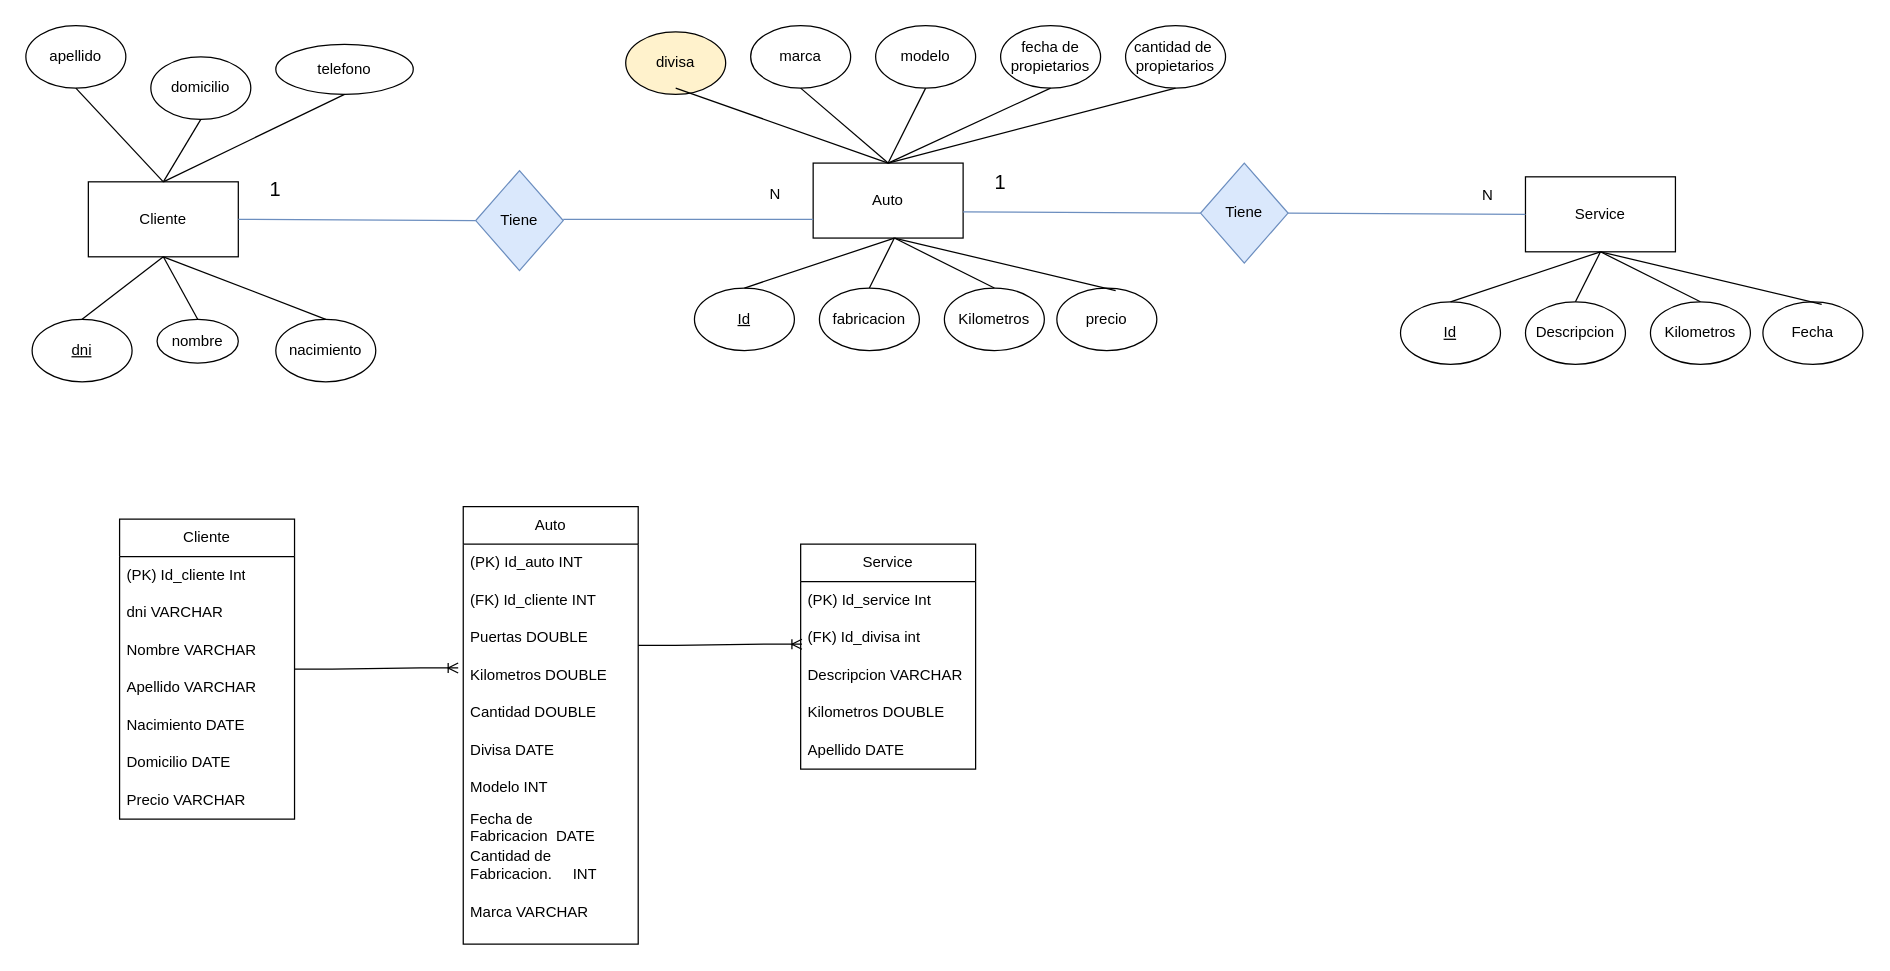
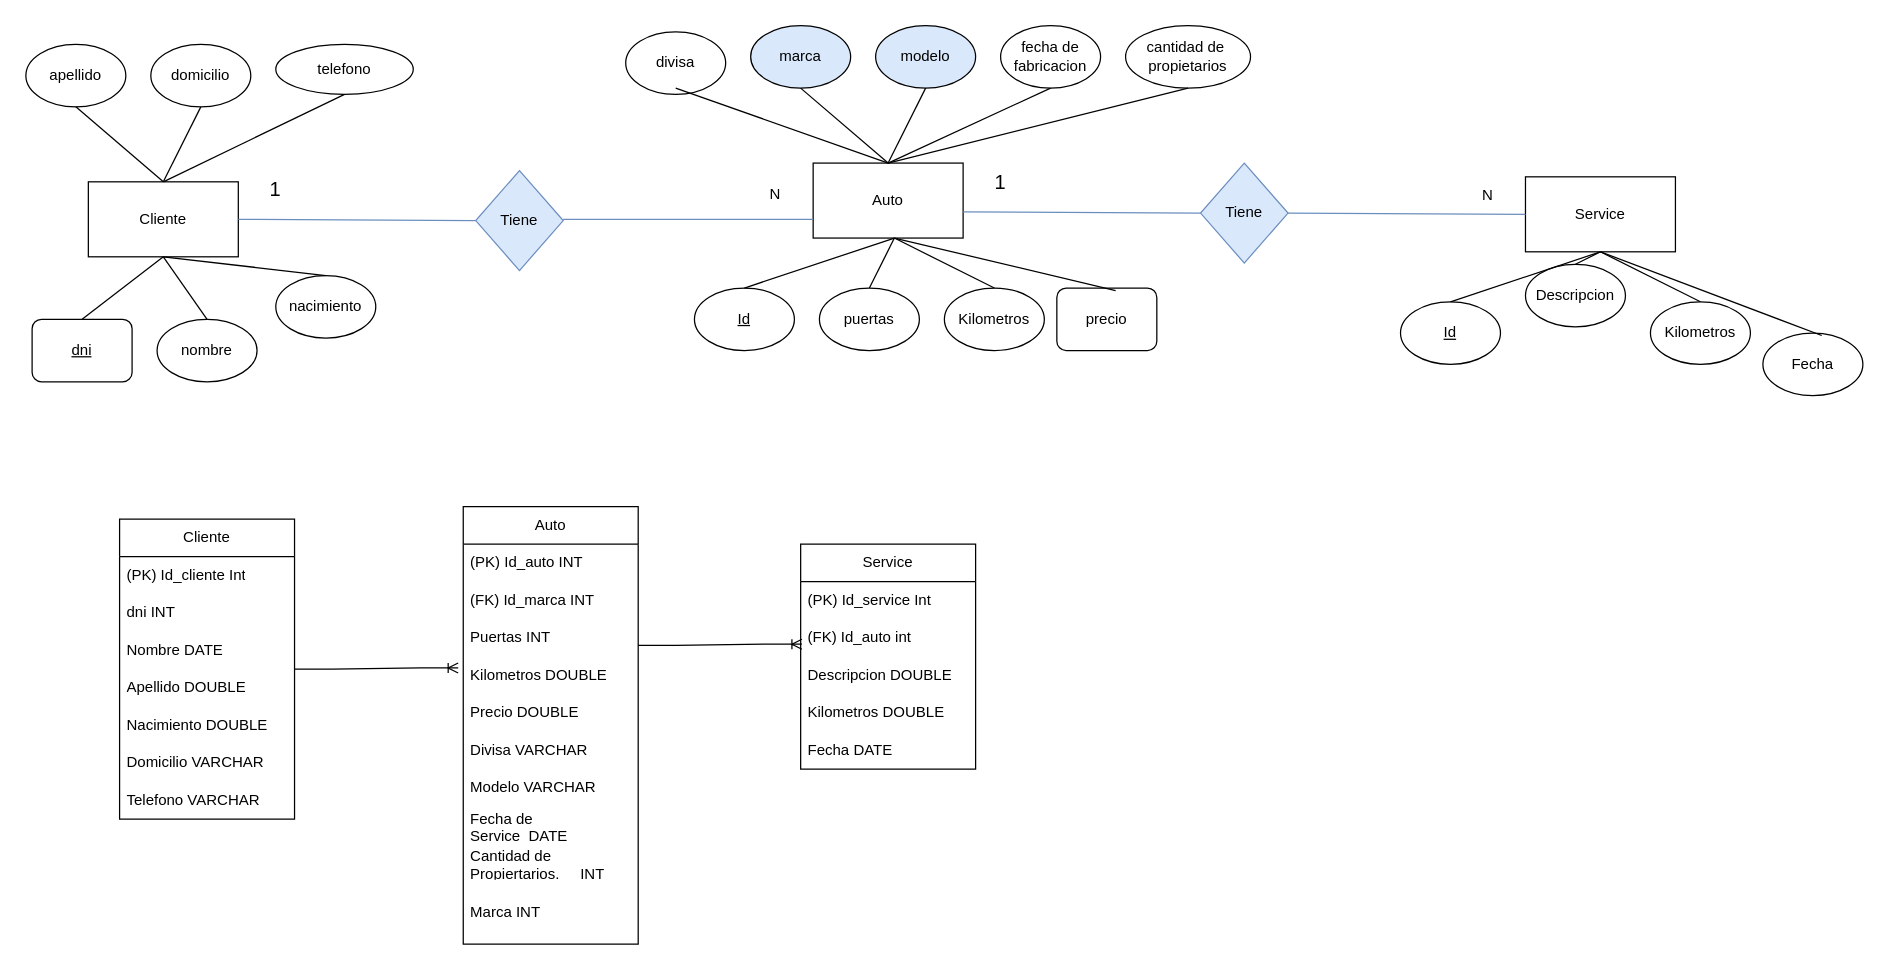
node "apellido": moved (76, 57) -> (76, 76)
node "marca": fillcolor #ffffff -> #dae8fc
node "modelo": fillcolor #ffffff -> #dae8fc
node "fecha de propietarios": label "fecha de propietarios" -> "fecha de fabricacion"
node "cantidad de propietarios": size 100x63 -> 125x63
node "divisa": fillcolor #fff2cc -> #ffffff
node "domicilio": moved (201, 88) -> (201, 76)
node "fabricacion": label "fabricacion" -> "puertas"
node "precio": shape ellipse -> rounded rectangle
node "Descripcion": moved (1576, 333) -> (1576, 296)
node "Fecha": moved (1813, 333) -> (1813, 364)
node "nombre": size 81x44 -> 100x63
node "dni": shape ellipse -> rounded rectangle
node "nacimiento": moved (326, 351) -> (326, 307)
node "(FK) Id_cliente INT": label "(FK) Id_cliente INT" -> "(FK) Id_marca INT"
node "dni VARCHAR": label "dni VARCHAR" -> "dni INT"
node "Puertas DOUBLE": label "Puertas DOUBLE" -> "Puertas INT"
node "(FK) Id_divisa int": label "(FK) Id_divisa int" -> "(FK) Id_auto int"
node "Nombre VARCHAR": label "Nombre VARCHAR" -> "Nombre DATE"
node "Descripcion VARCHAR": label "Descripcion VARCHAR" -> "Descripcion DOUBLE"
node "Apellido VARCHAR": label "Apellido VARCHAR" -> "Apellido DOUBLE"
node "Cantidad DOUBLE": label "Cantidad DOUBLE" -> "Precio DOUBLE"
node "Nacimiento DATE": label "Nacimiento DATE" -> "Nacimiento DOUBLE"
node "Divisa DATE": label "Divisa DATE" -> "Divisa VARCHAR"
node "Apellido DATE": label "Apellido DATE" -> "Fecha DATE"
node "Domicilio DATE": label "Domicilio DATE" -> "Domicilio VARCHAR"
node "Modelo INT": label "Modelo INT" -> "Modelo VARCHAR"
node "Precio VARCHAR": label "Precio VARCHAR" -> "Telefono VARCHAR"
node "Fecha de Fabricacion DATE": label "Fecha de Fabricacion DATE" -> "Fecha de Service DATE"
node "Cantidad de Fabricacion. INT": label "Cantidad de Fabricacion. INT" -> "Cantidad de Propiertarios. INT"
node "Marca VARCHAR": label "Marca VARCHAR" -> "Marca INT"
